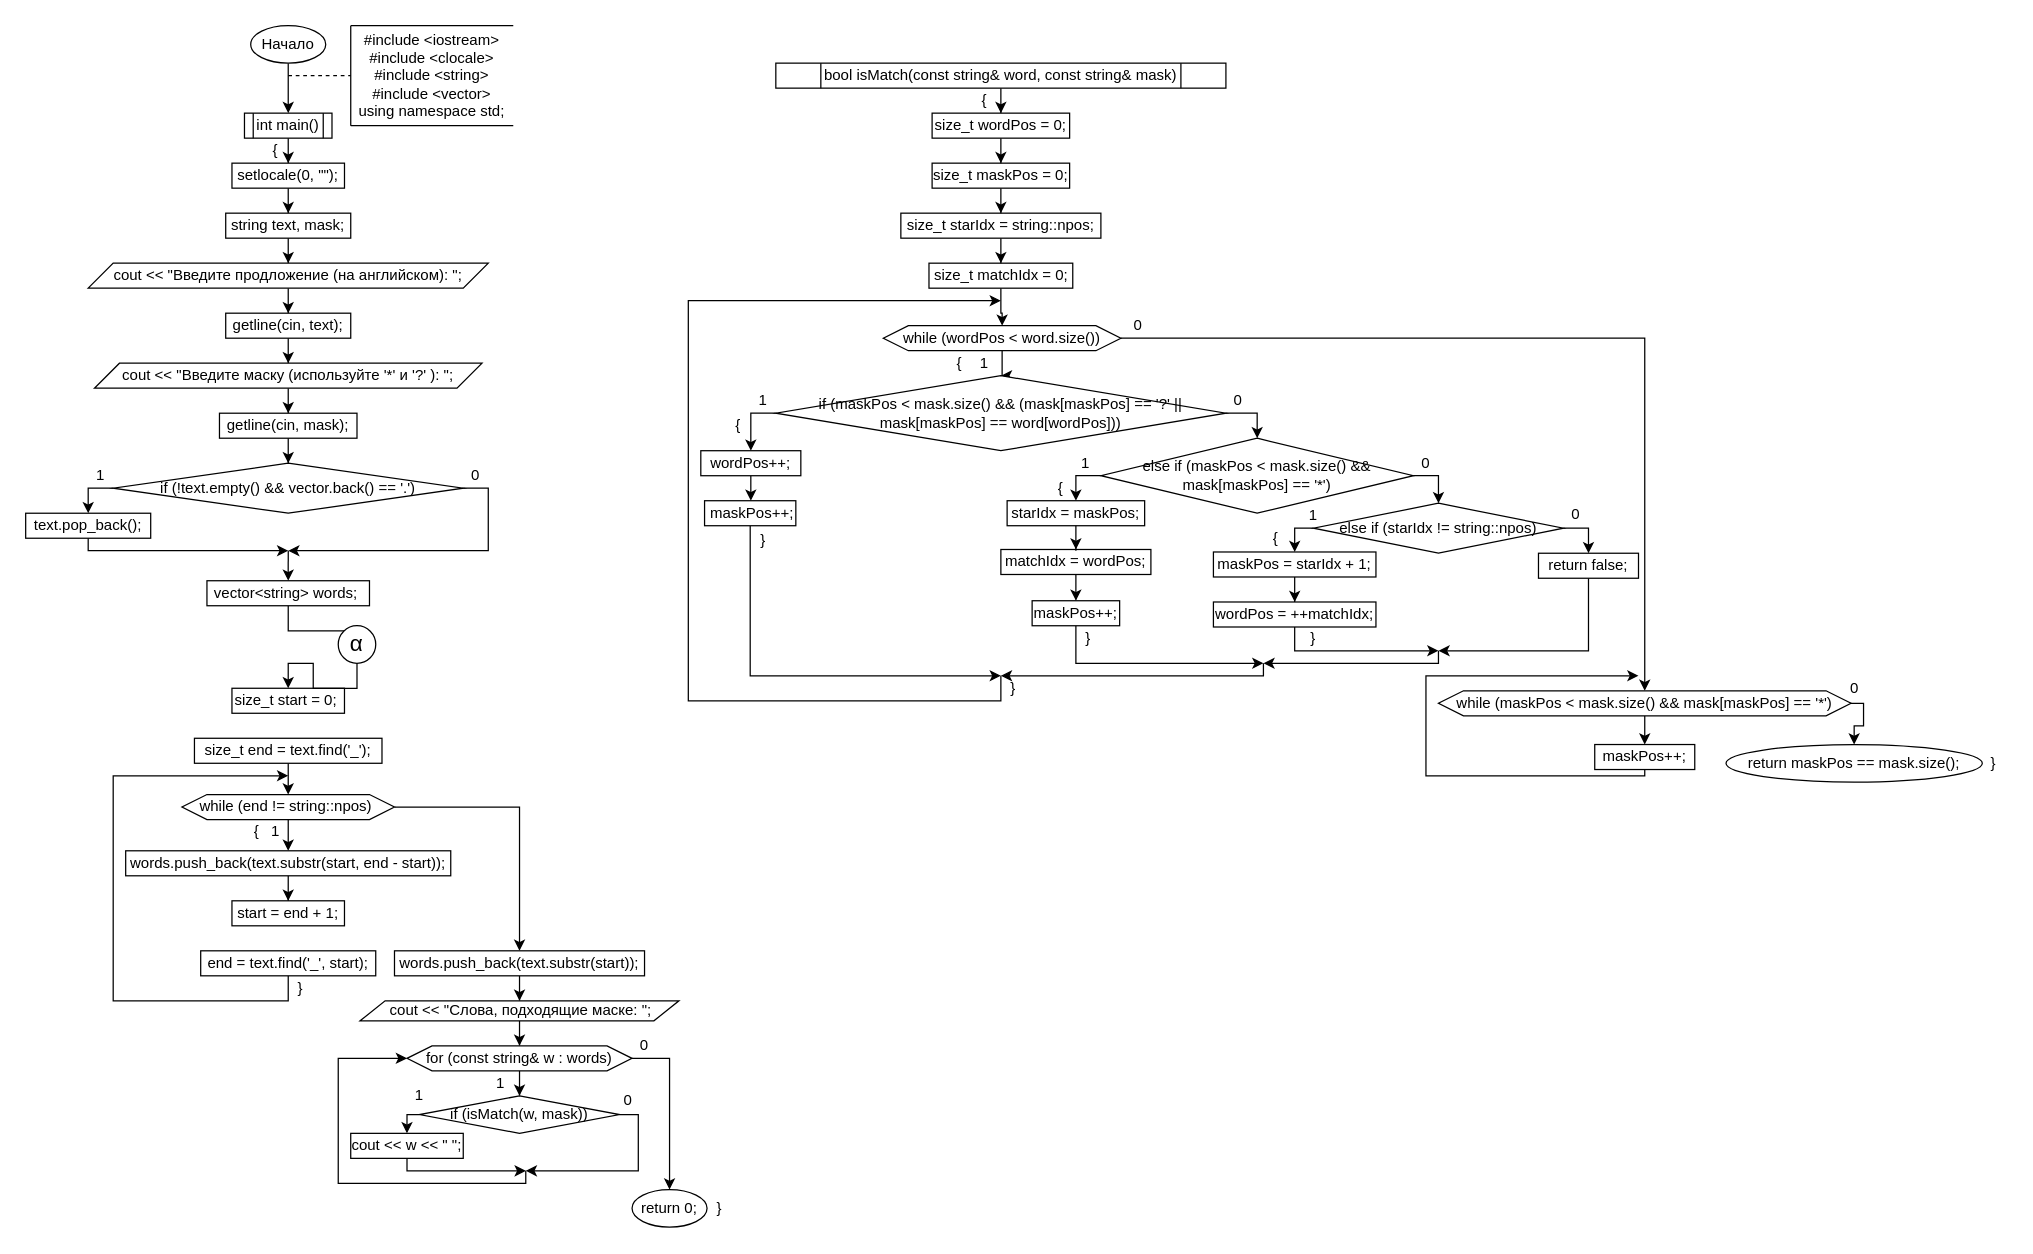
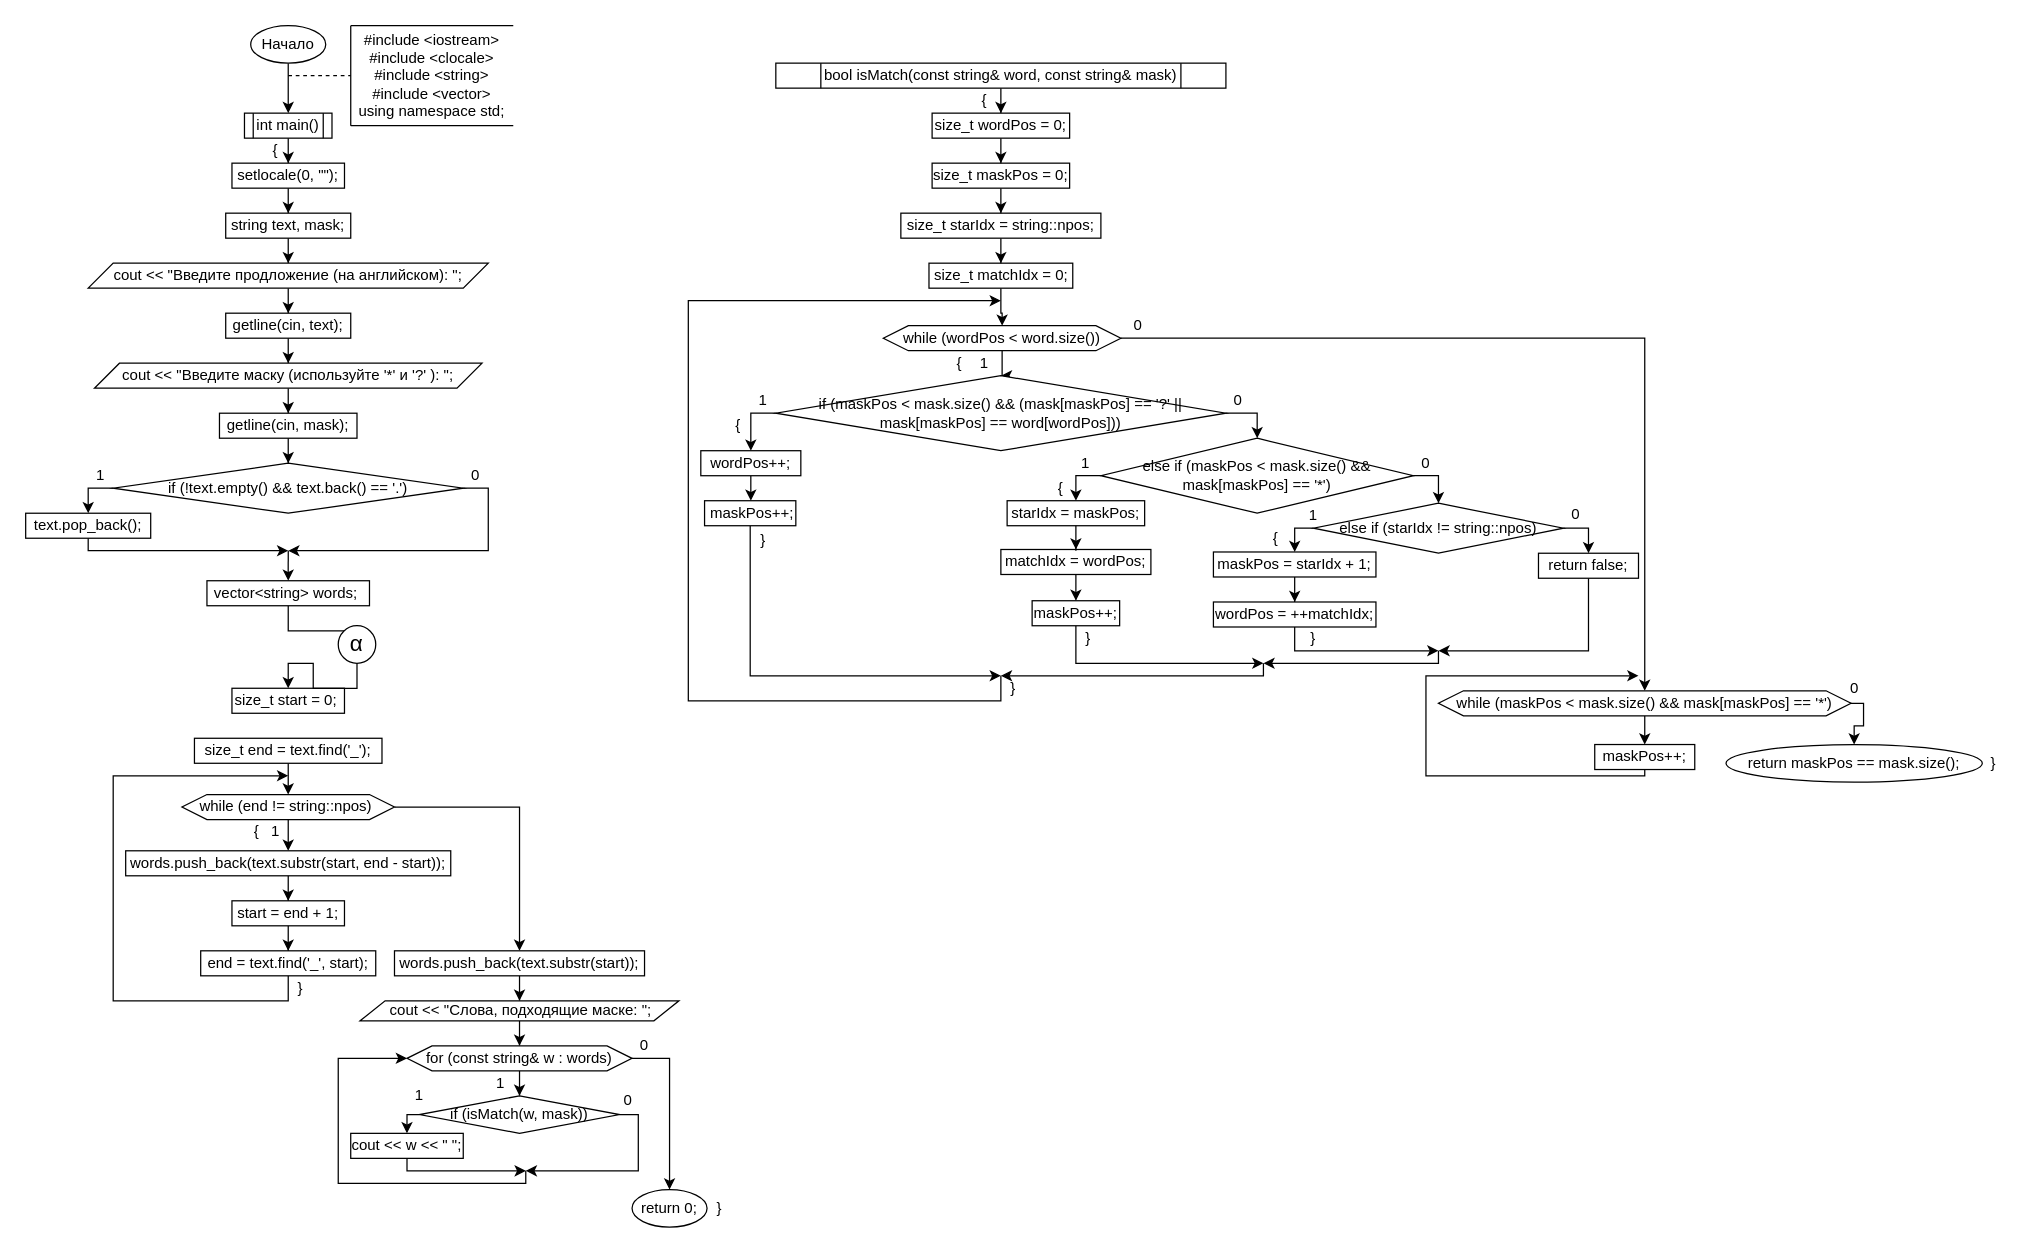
node "if (!text.empty() && vector.back() == '.')": label "if (!text.empty() && vector.back() == '.')" -> "if (!text.empty() && text.back() == '.')"
edge "start = end + 1;" -> "end = text.find('_', start);": added
